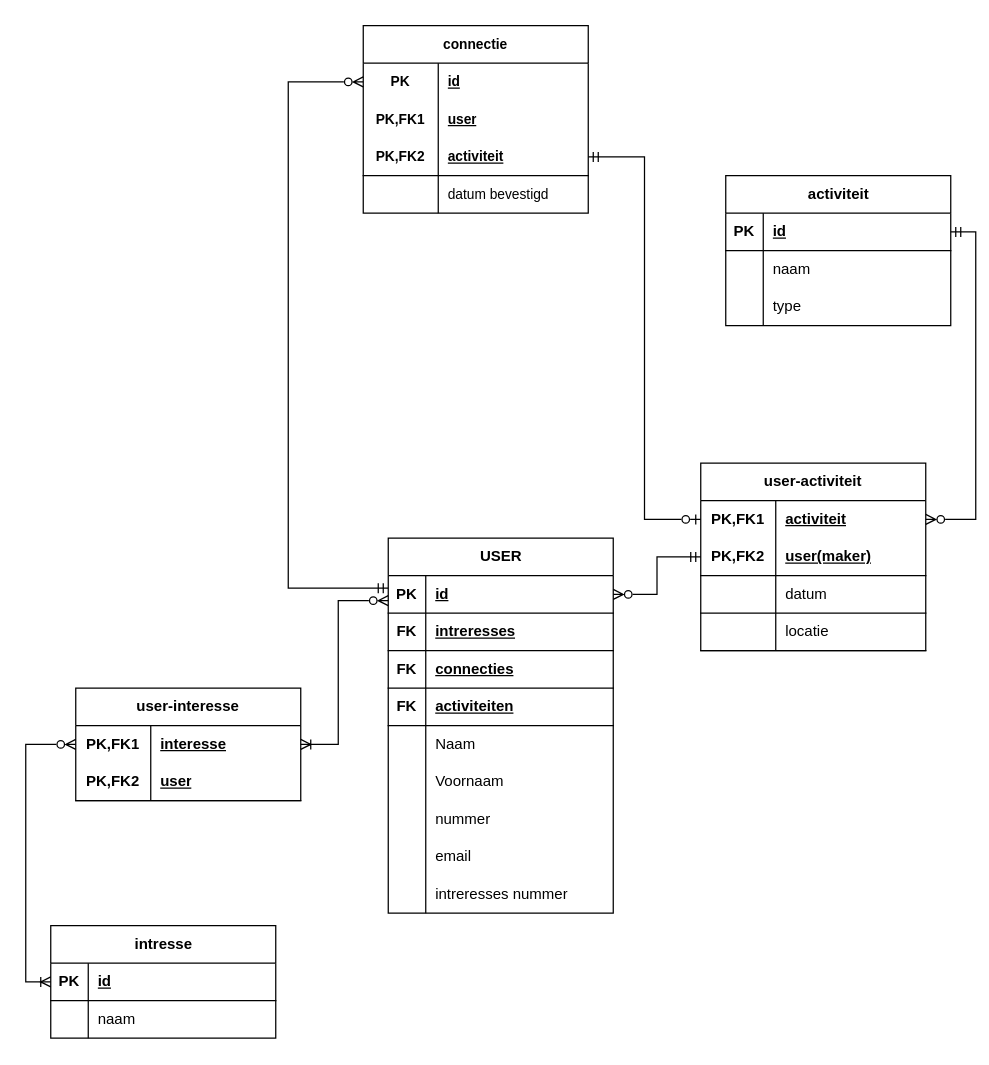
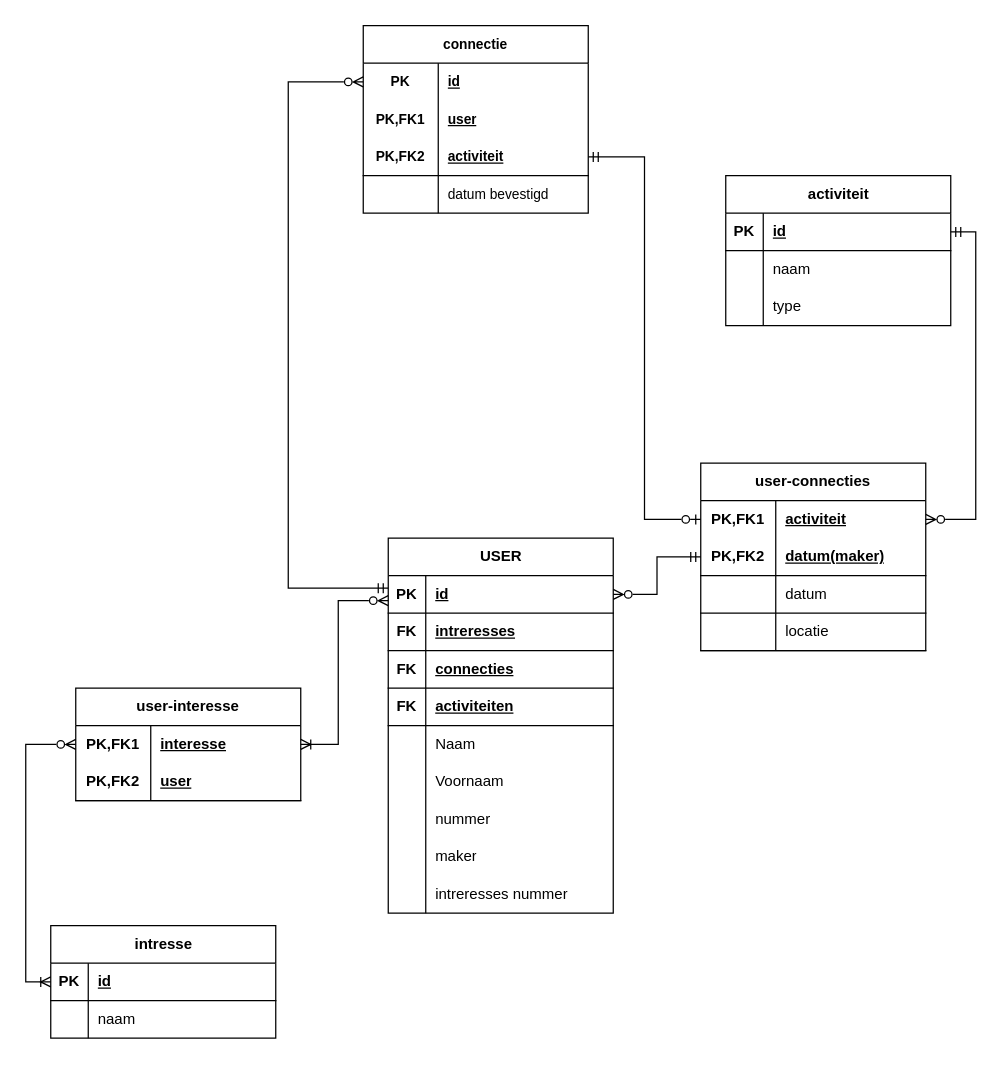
node "user-activiteit": label "user-activiteit" -> "user-connecties"
node "user(maker)": label "user(maker)" -> "datum(maker)"
node "email": label "email" -> "maker"
